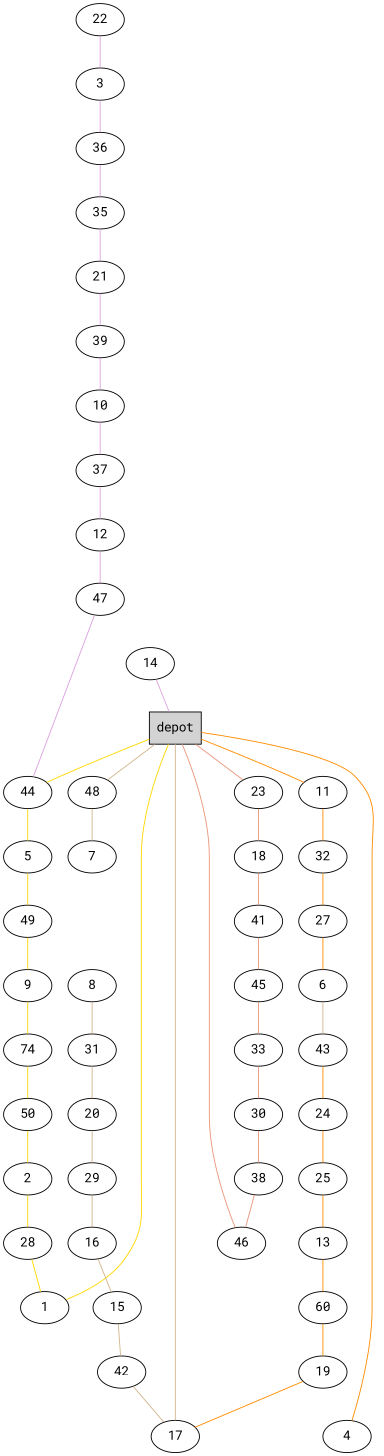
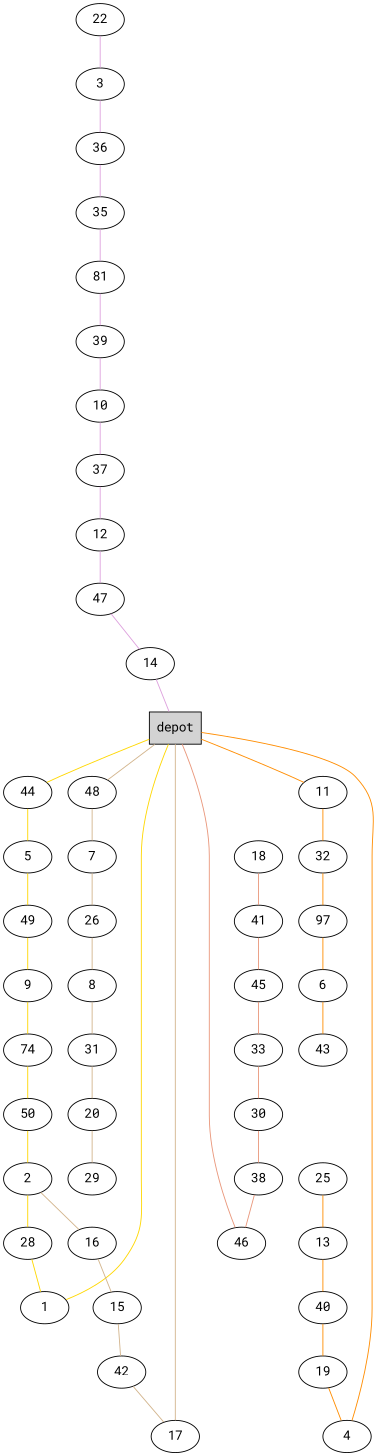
node "21": label "21" -> "81"
edge "47" -- "44": now "47" -- "14"
node "23": removed
node "26": added
node "27": label "27" -> "97"
edge "6" -- "43": color tan -> darkorange
node "24": removed
edge "29" -- "16": now "2" -- "16"
node "60": label "60" -> "40"
edge "19" -- "17": now "19" -- "4"
